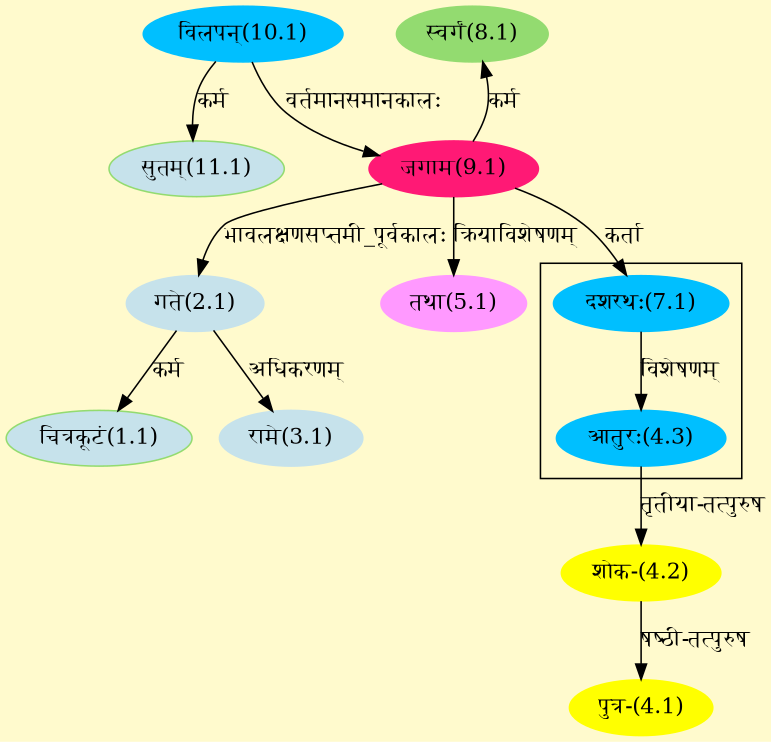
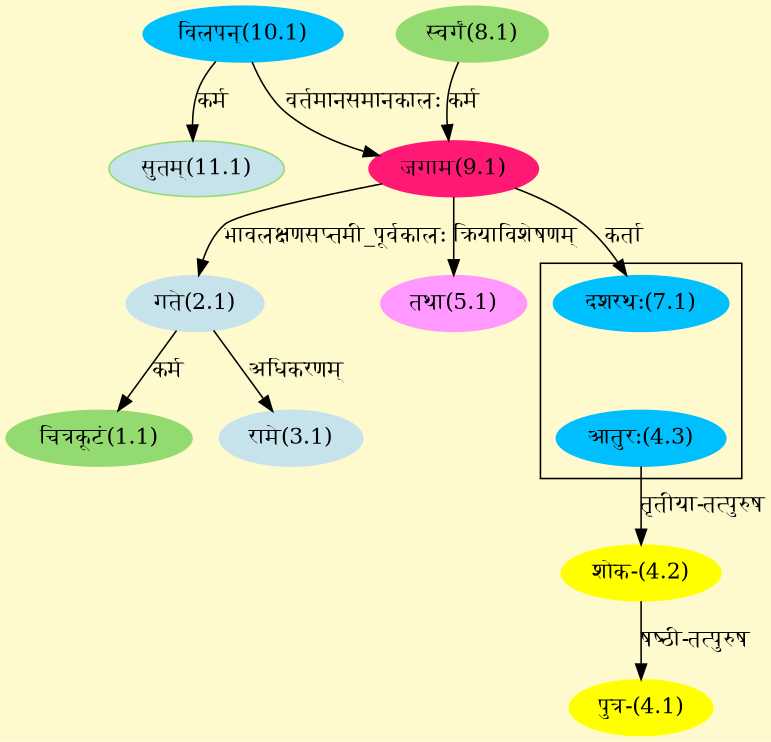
edge "जगाम(9.1)" -> "स्वर्गं(8.1)": reversed
edge "दशरथः(7.1)" -> "आतुरः(4.3)": removed, label "विशेषणम्"
node "चित्रकूटं(1.1)": fillcolor #c6e2eb -> #93db70
